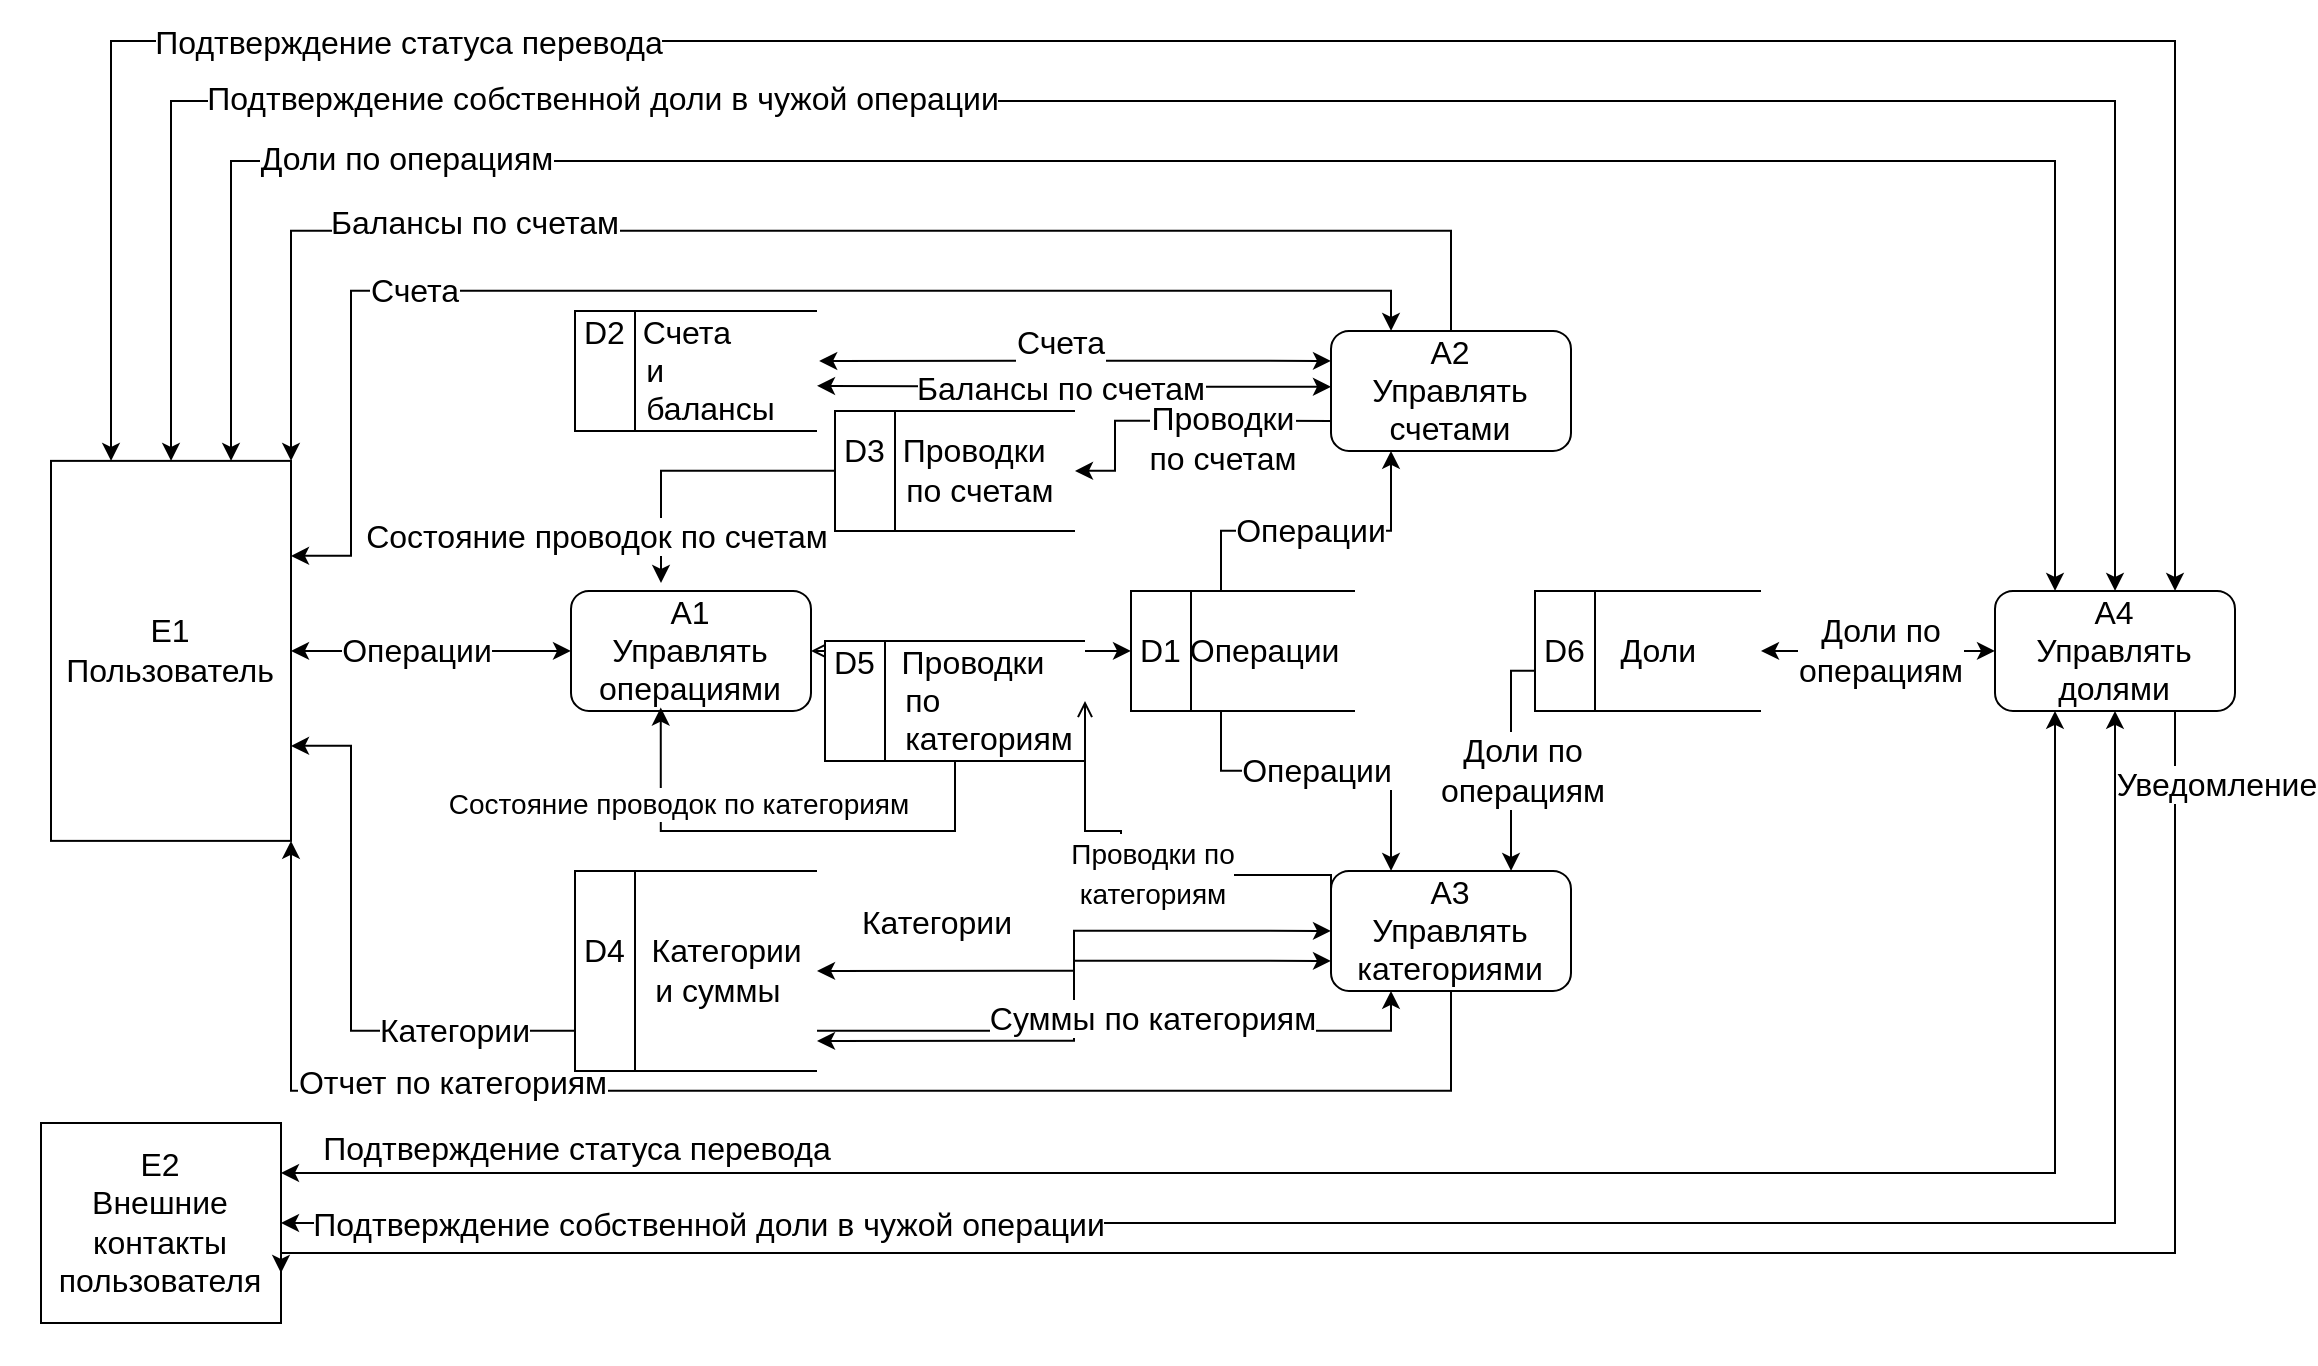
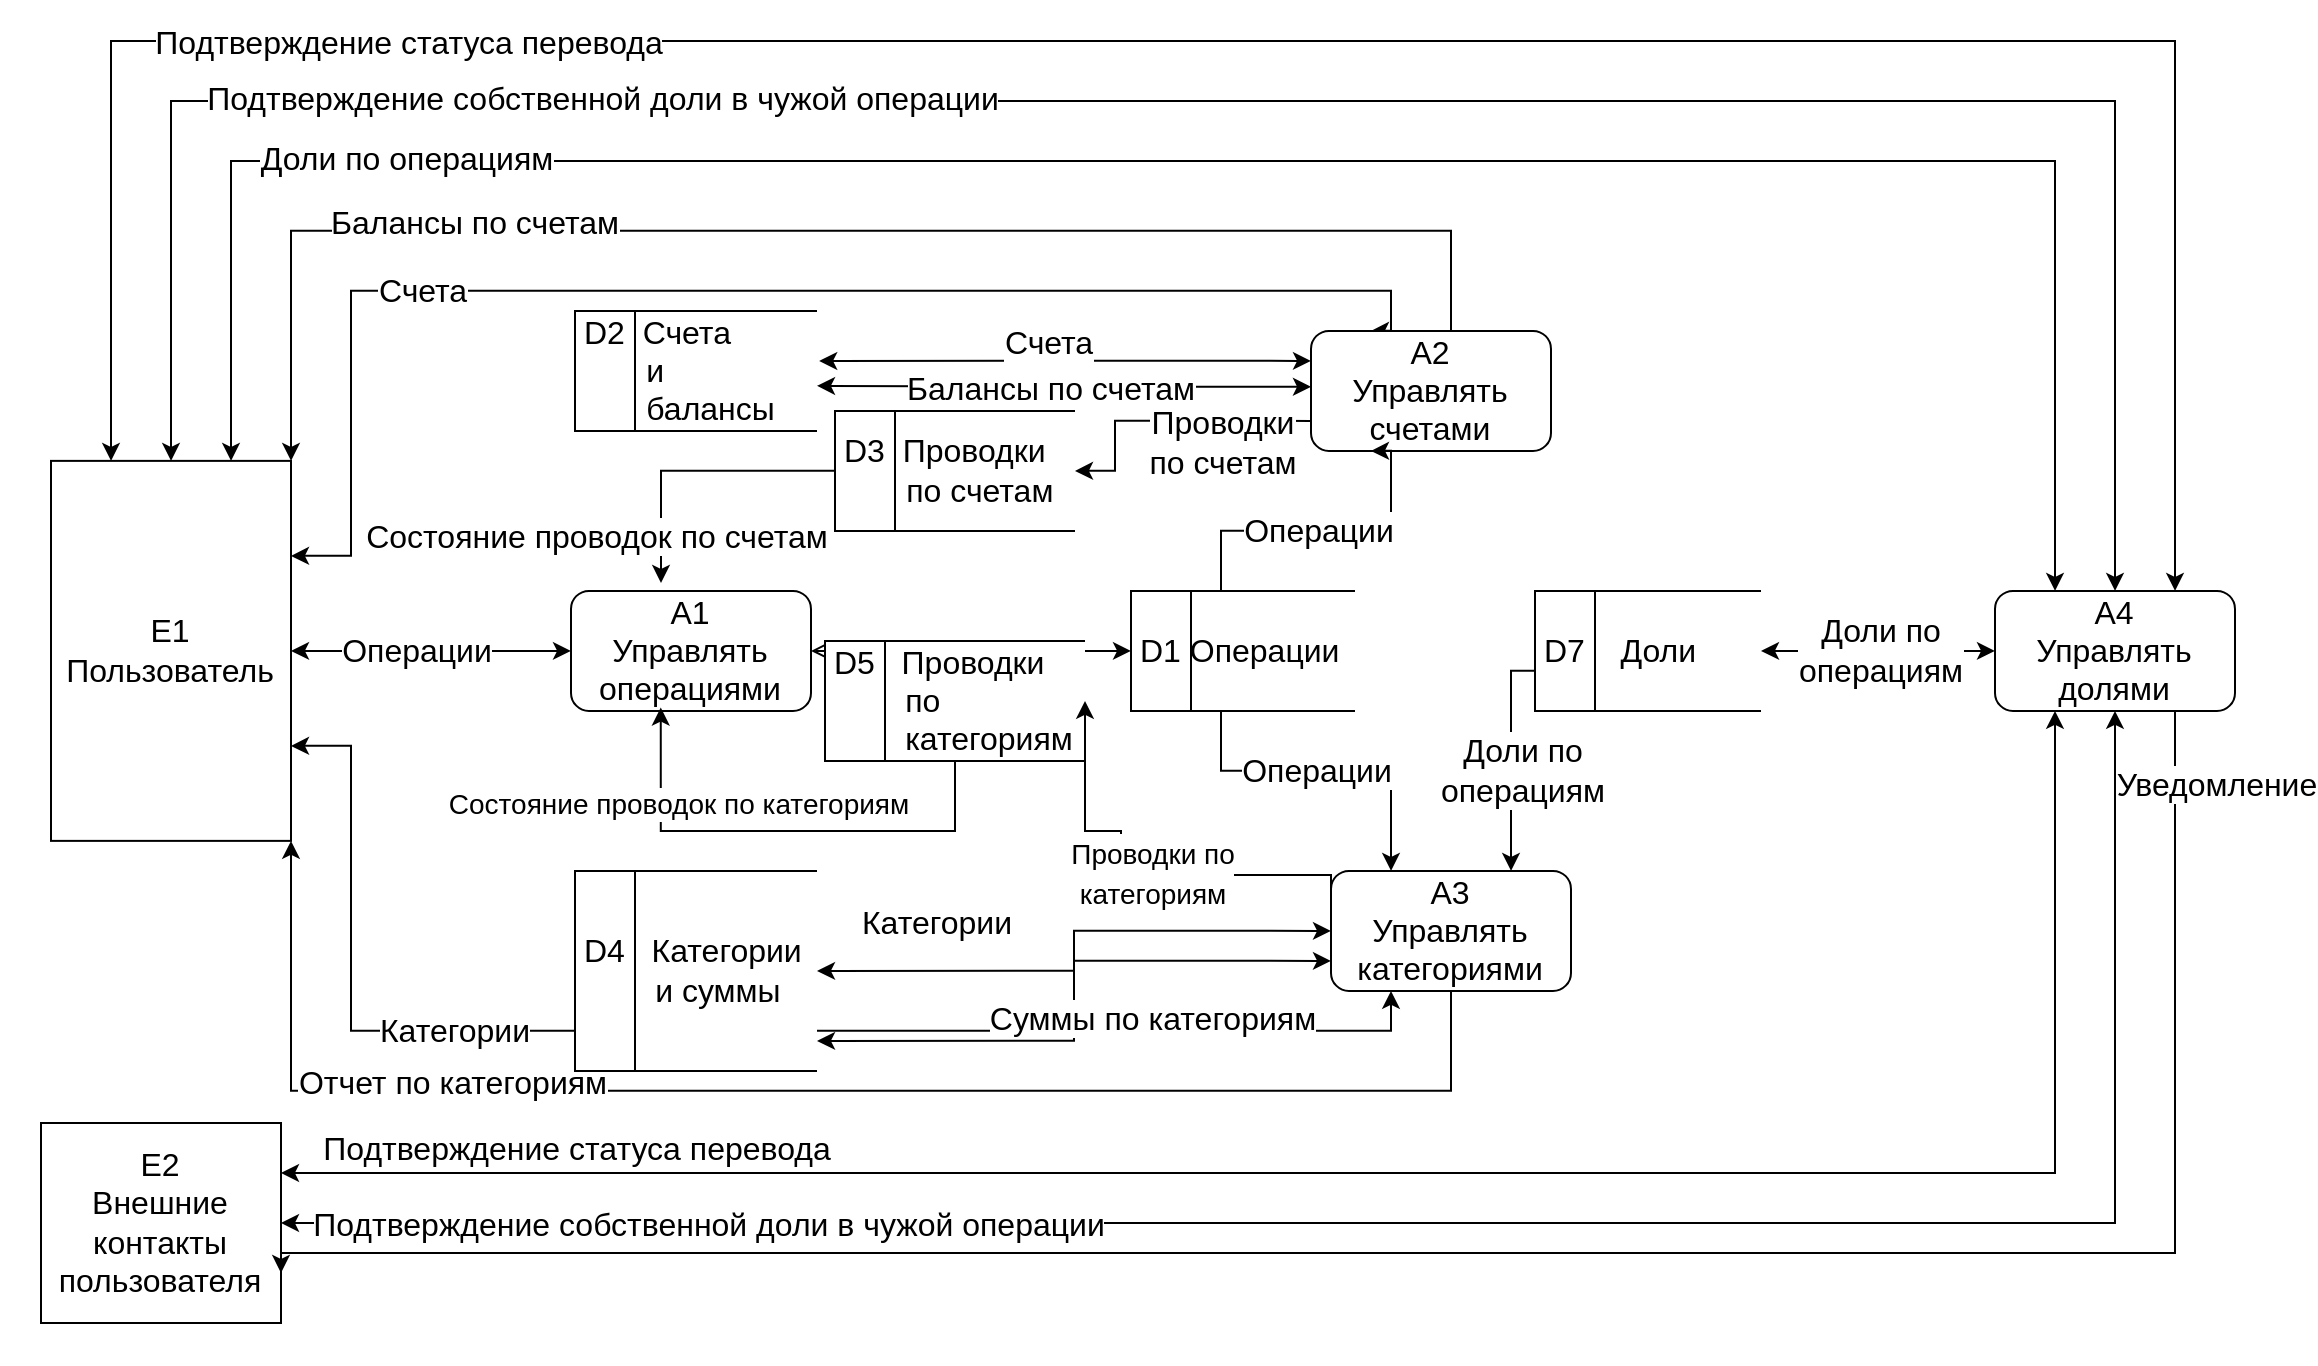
node "A2 Управлять счетами": moved (1451, 391) -> (1431, 391)
node "D6 Доли": label "D6 Доли" -> "D7 Доли"
edge "A3 Управлять категориями" -> "D5 Проводки по категориям": arrowhead open -> classic
